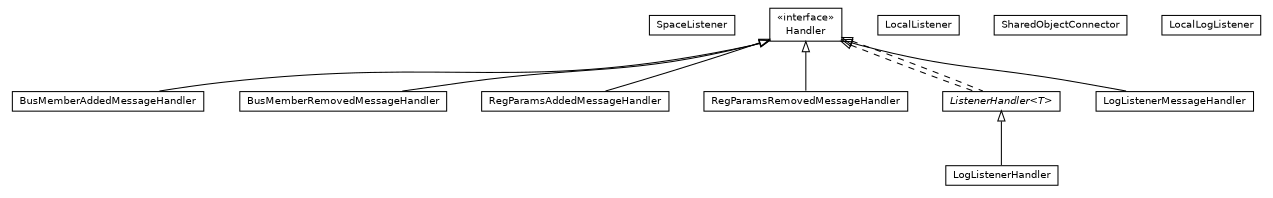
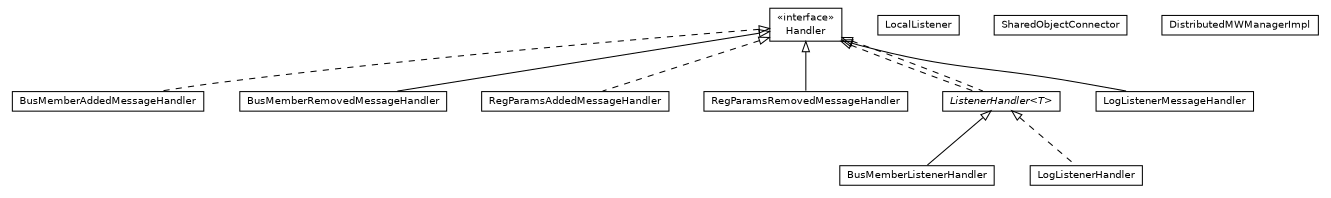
node "SpaceListener": removed
node "LocalLogListener": removed
node "DistributedMWManagerImpl": added
edge "RegParamsAddedMessageHandler" -> "Handler": style solid -> dashed
edge "BusMemberAddedMessageHandler" -> "Handler": style solid -> dashed
edge "LogListenerHandler" -> "ListenerHandler<T>": style solid -> dashed
node "BusMemberListenerHandler": added
